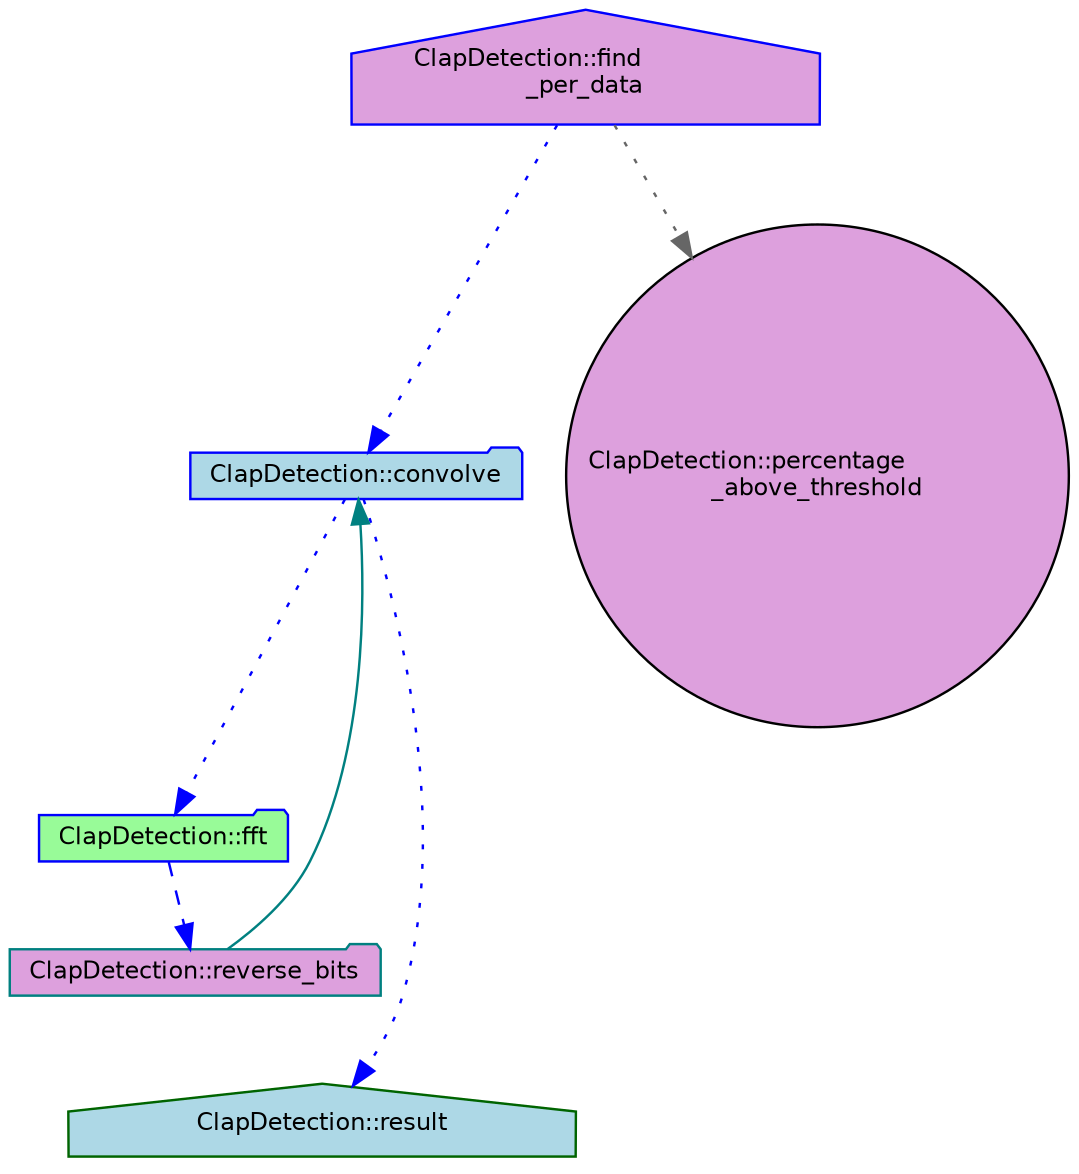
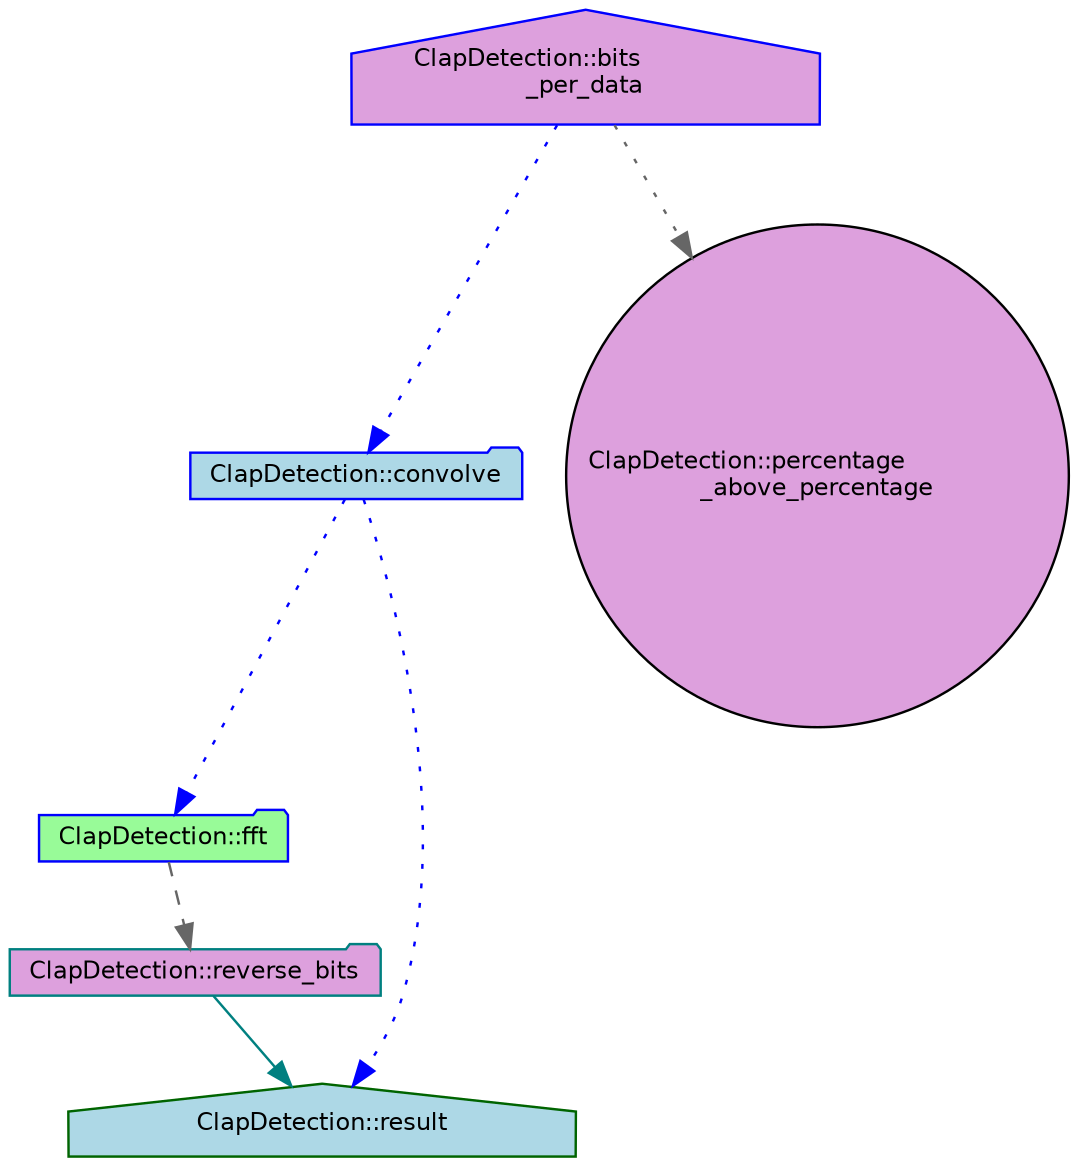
node "ClapDetection::find _per_data": label "ClapDetection::find _per_data" -> "ClapDetection::bits _per_data"
node "ClapDetection::percentage _above_threshold": label "ClapDetection::percentage _above_threshold" -> "ClapDetection::percentage _above_percentage"
edge "ClapDetection::reverse_bits" -> "ClapDetection::convolve": now "ClapDetection::reverse_bits" -> "ClapDetection::result"
edge "ClapDetection::fft" -> "ClapDetection::reverse_bits": color blue -> gray40
